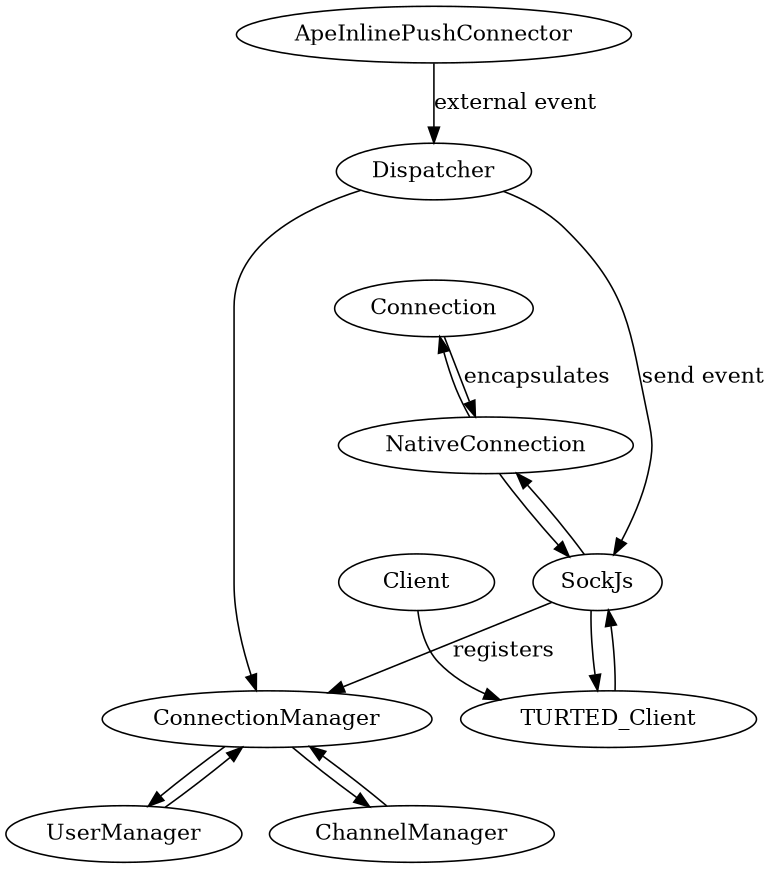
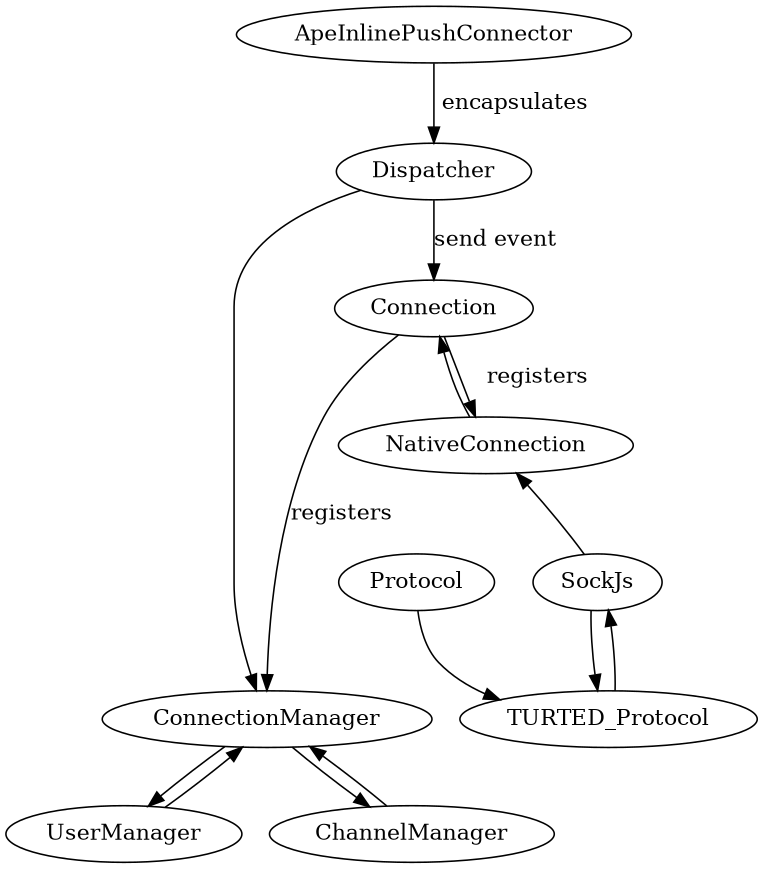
edge "ApeInlinePushConnector" -> "Dispatcher": label "external event" -> "encapsulates"
edge "Dispatcher" -> "SockJs": now "Dispatcher" -> "Connection"
edge "Connection" -> "NativeConnection": label "encapsulates" -> "registers"
edge "NativeConnection" -> "SockJs": removed
node "Client": label "Client" -> "Protocol"
edge "SockJs" -> "ConnectionManager": now "Connection" -> "ConnectionManager"
node "TURTED_Client": label "TURTED_Client" -> "TURTED_Protocol"
